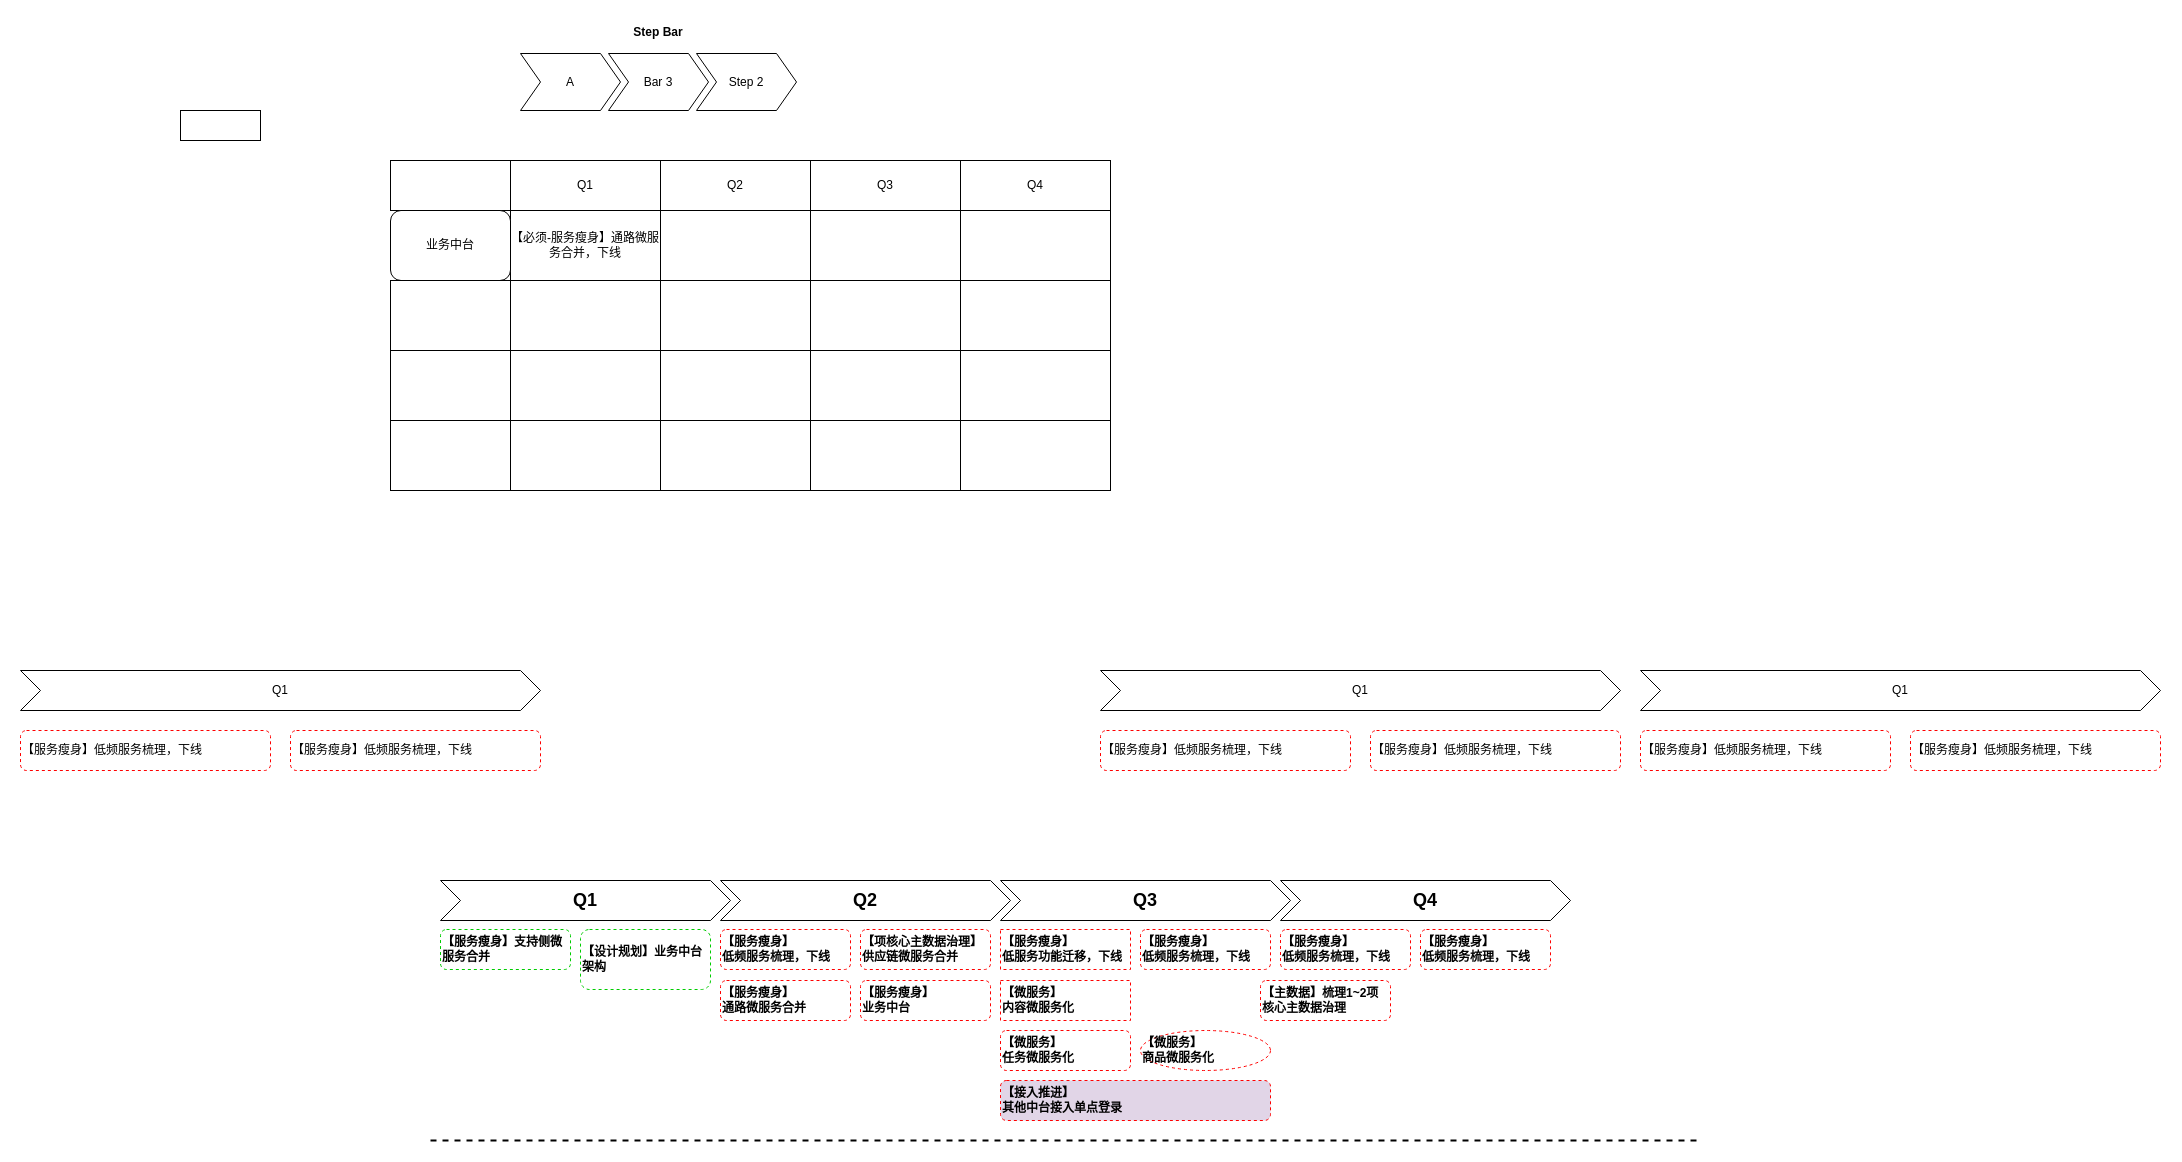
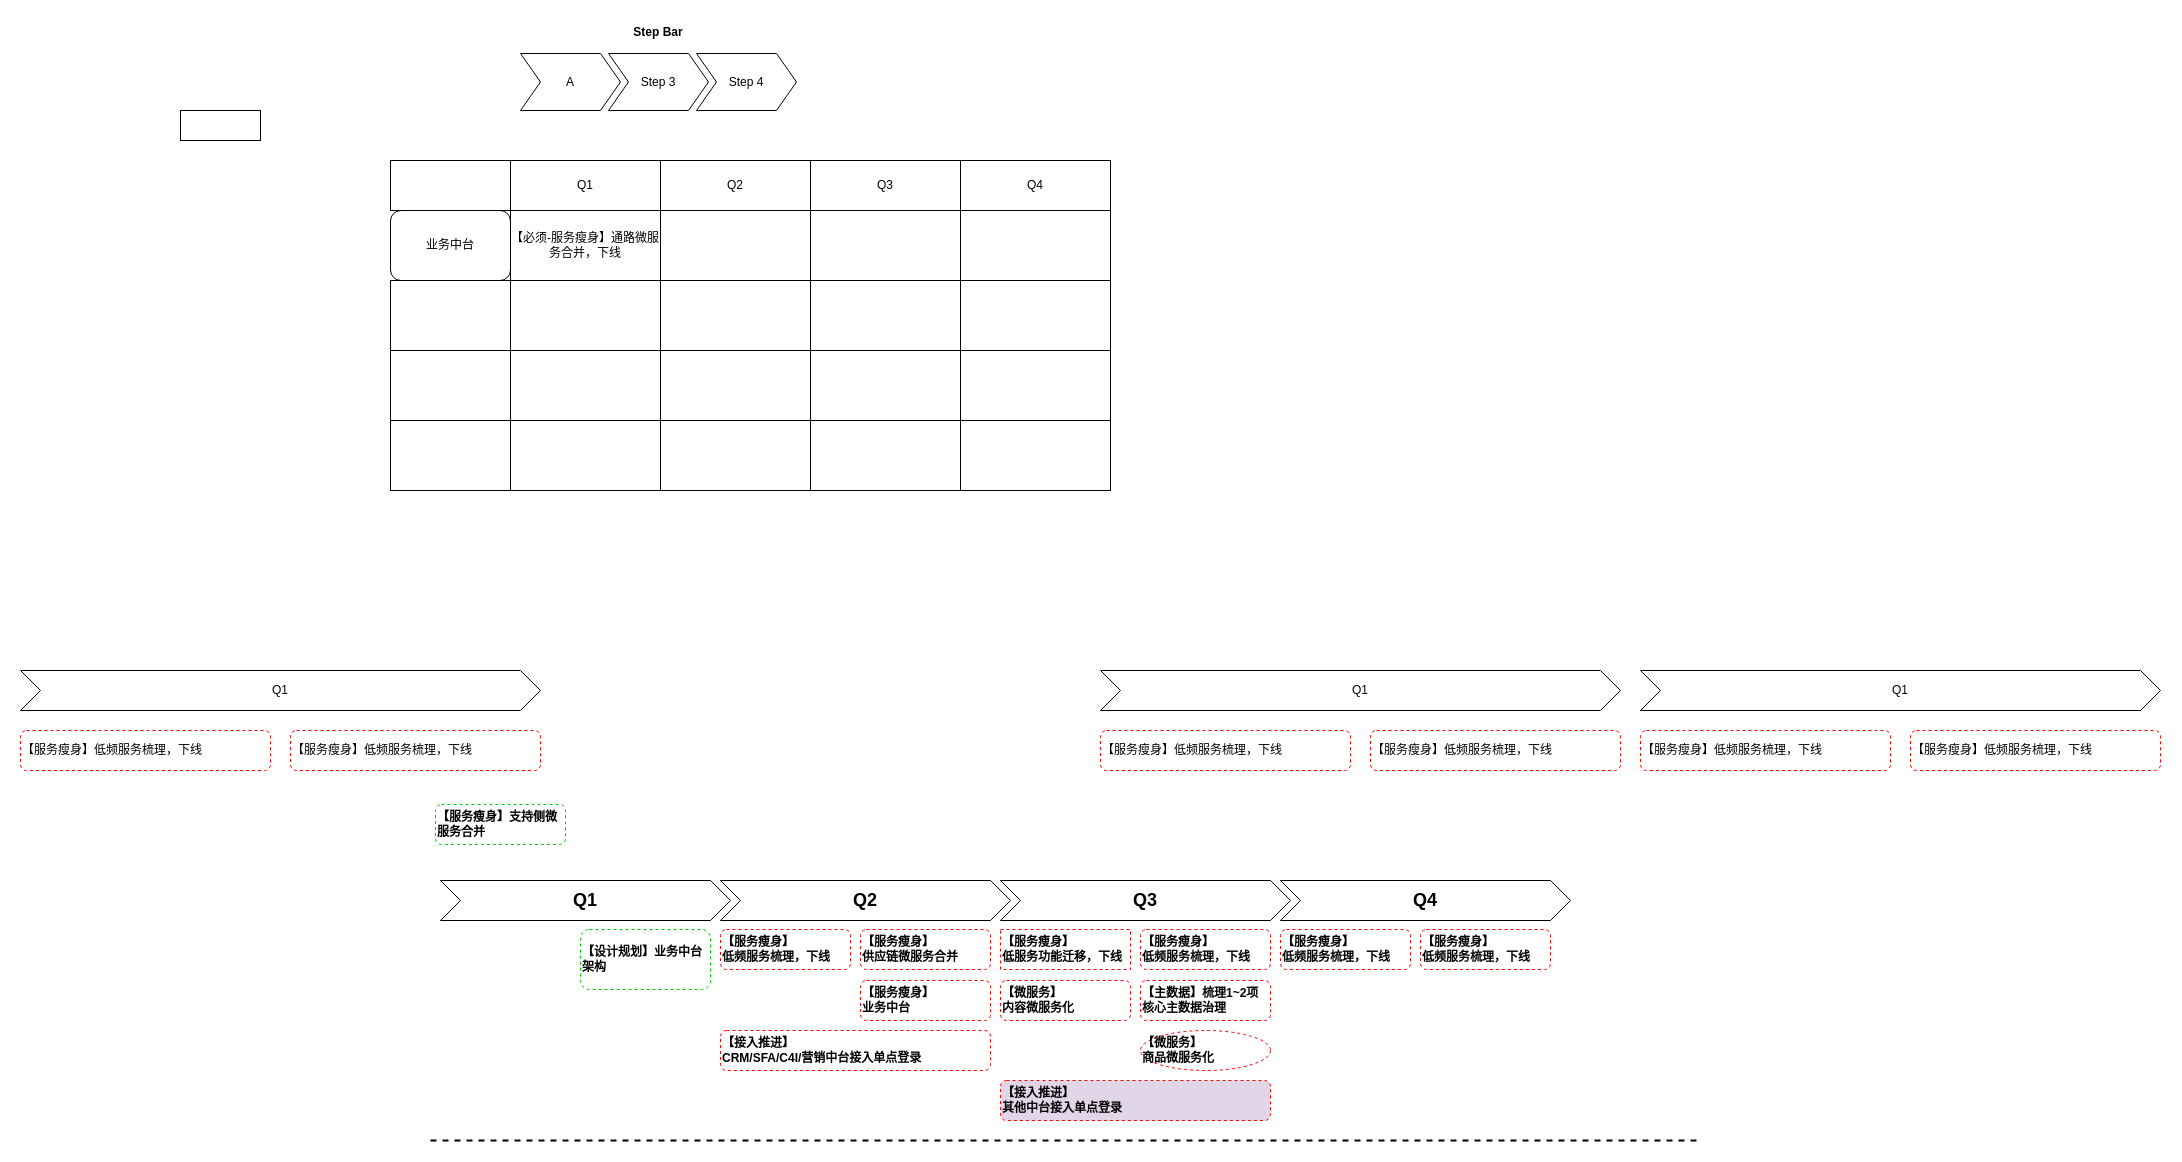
node "Bar 3": label "Bar 3" -> "Step 3"
node "Step 2": label "Step 2" -> "Step 4"
node "【服务瘦身】支持侧微服务合并": moved (506, 950) -> (501, 825)
node "【项核心主数据治理】 供应链微服务合并": label "【项核心主数据治理】 供应链微服务合并" -> "【服务瘦身】 供应链微服务合并"
node "【服务瘦身】 通路微服务合并": removed
node "【微服务】 内容微服务化": shape rectangle -> rounded rectangle
node "【主数据】梳理1~2项核心主数据治理": moved (1326, 1001) -> (1206, 1001)
node "【接入推进】 CRM/SFA/C4I/营销中台接入单点登录": added
node "【微服务】 任务微服务化": removed
